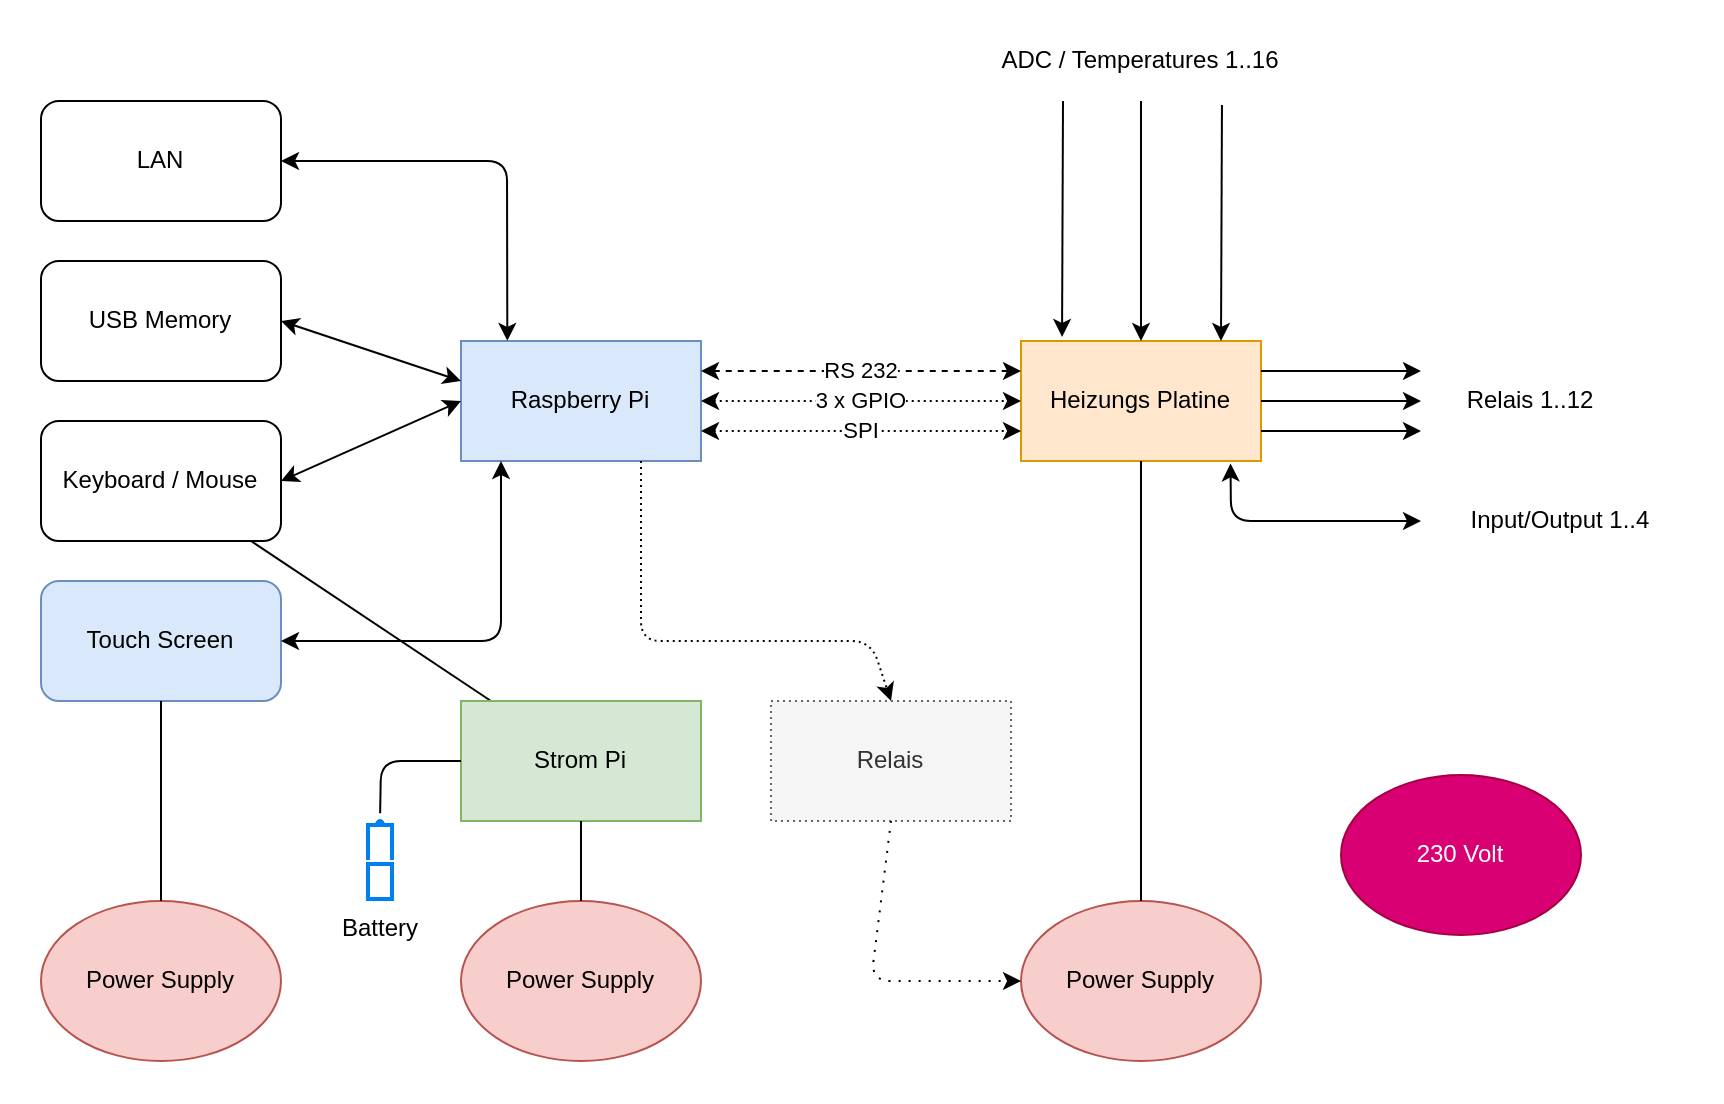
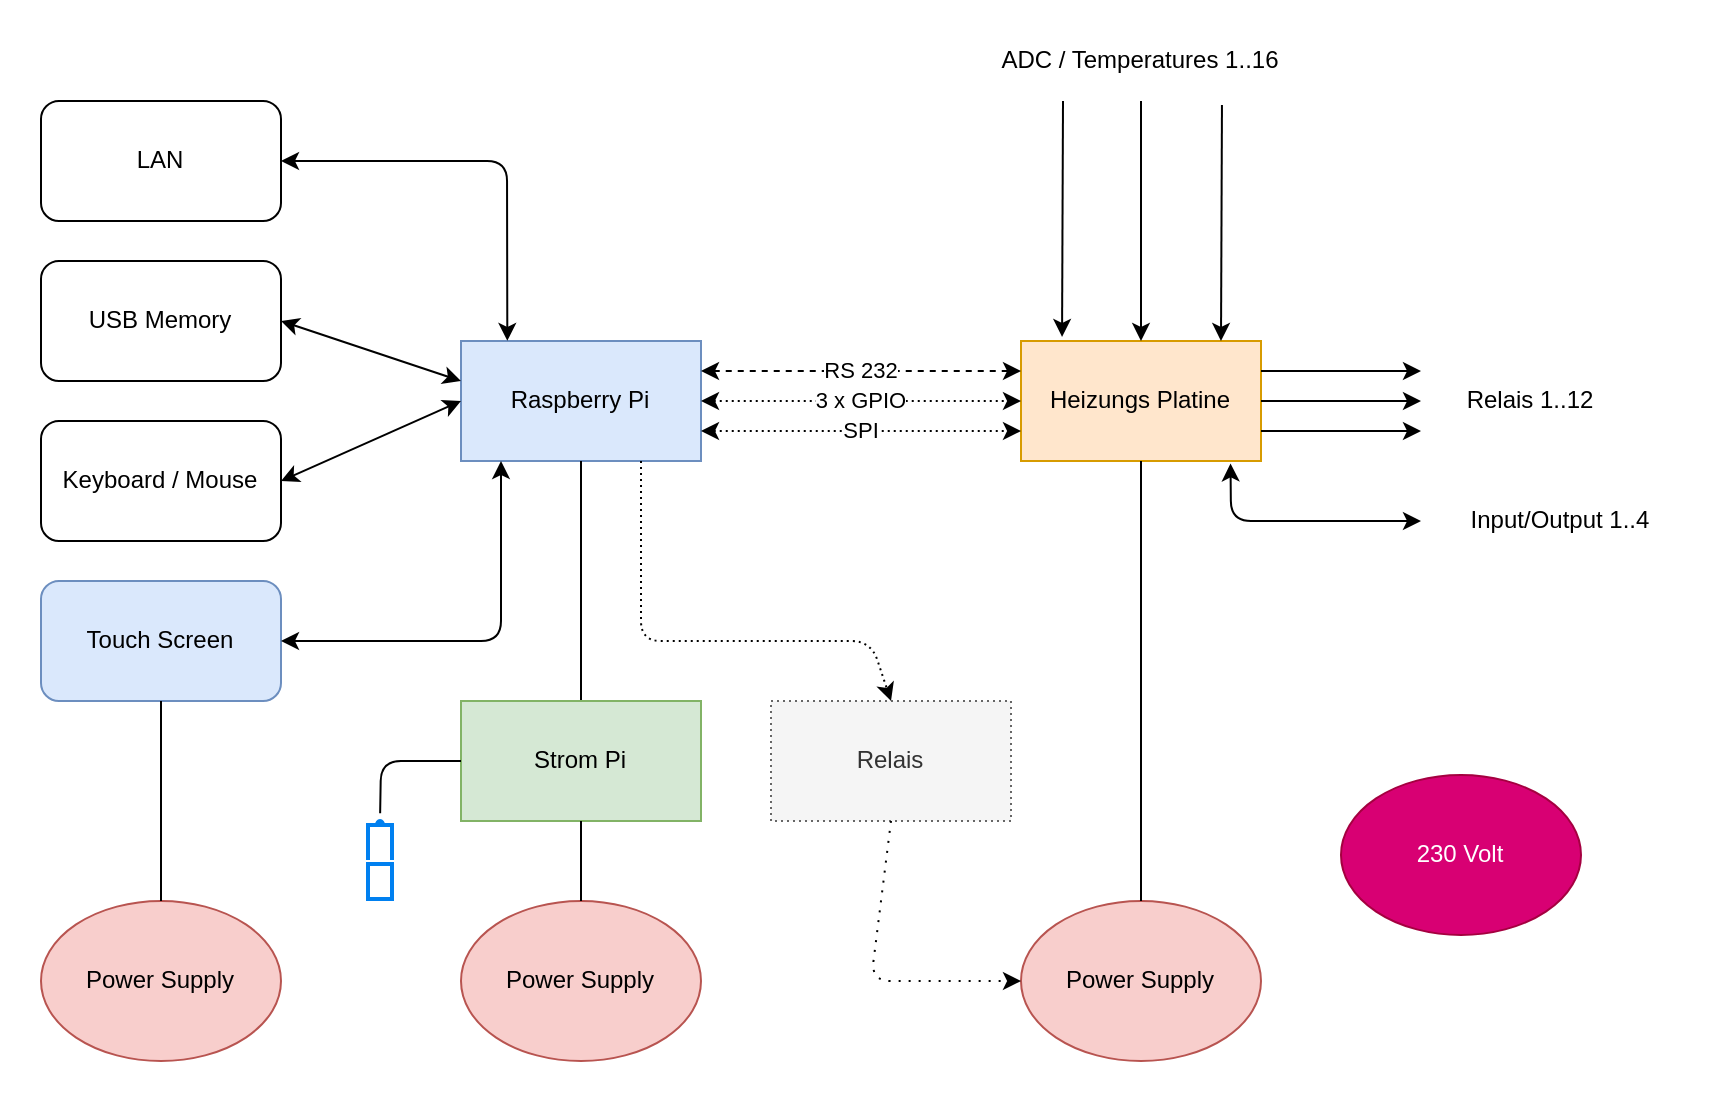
edge "Keyboard / Mouse" -- "Strom Pi": now "Raspberry Pi" -- "Strom Pi"
node "Battery": removed
